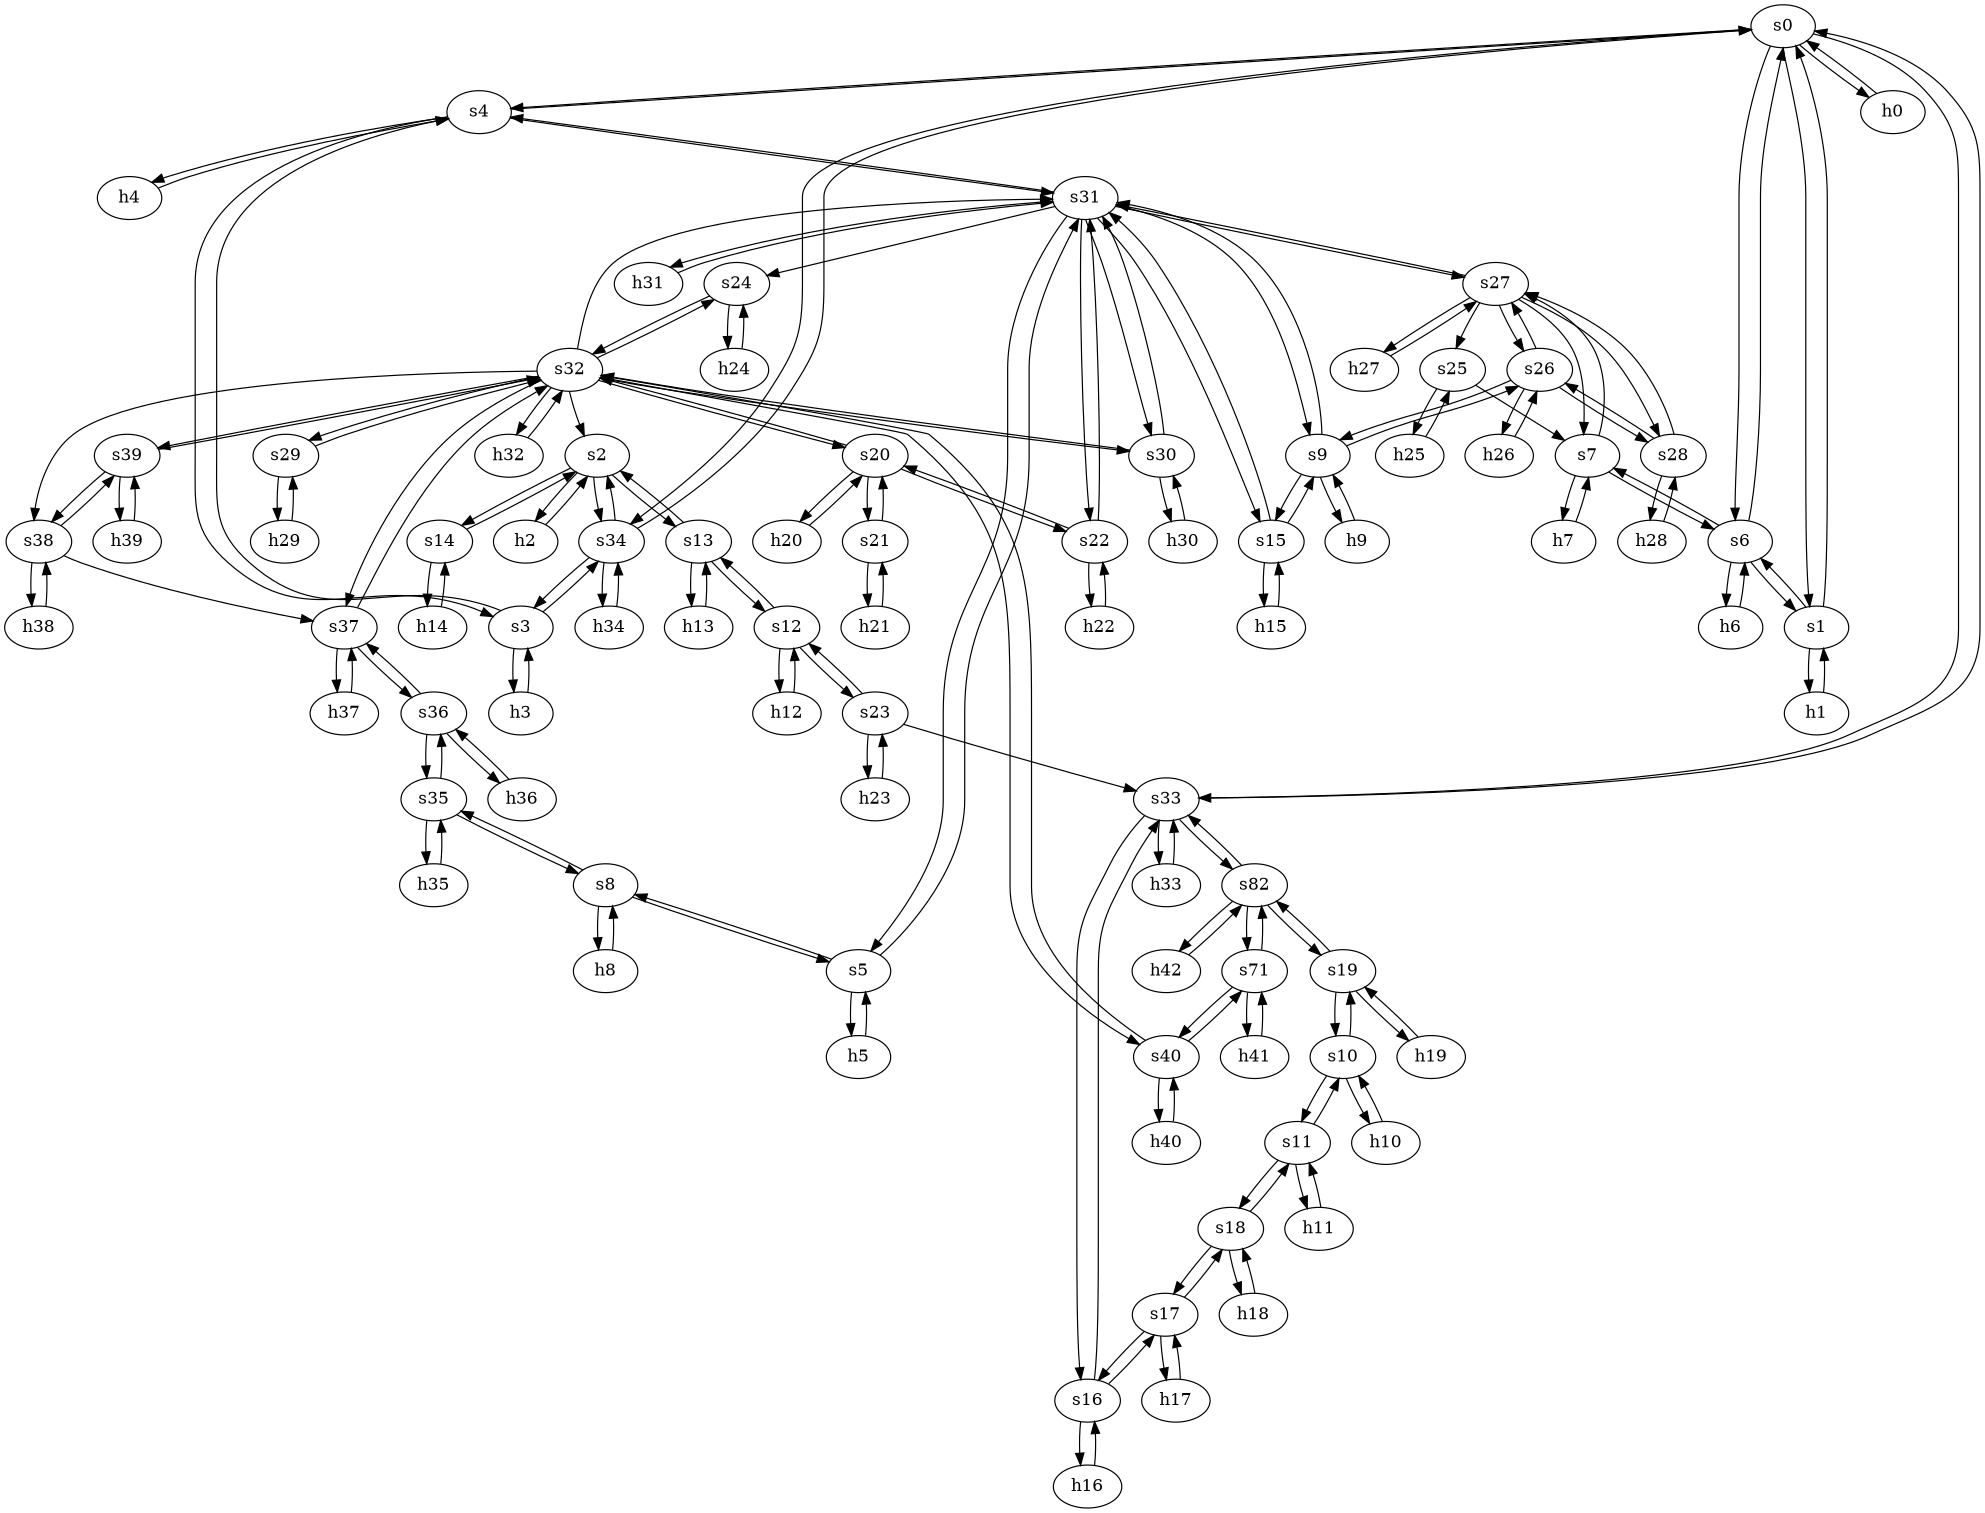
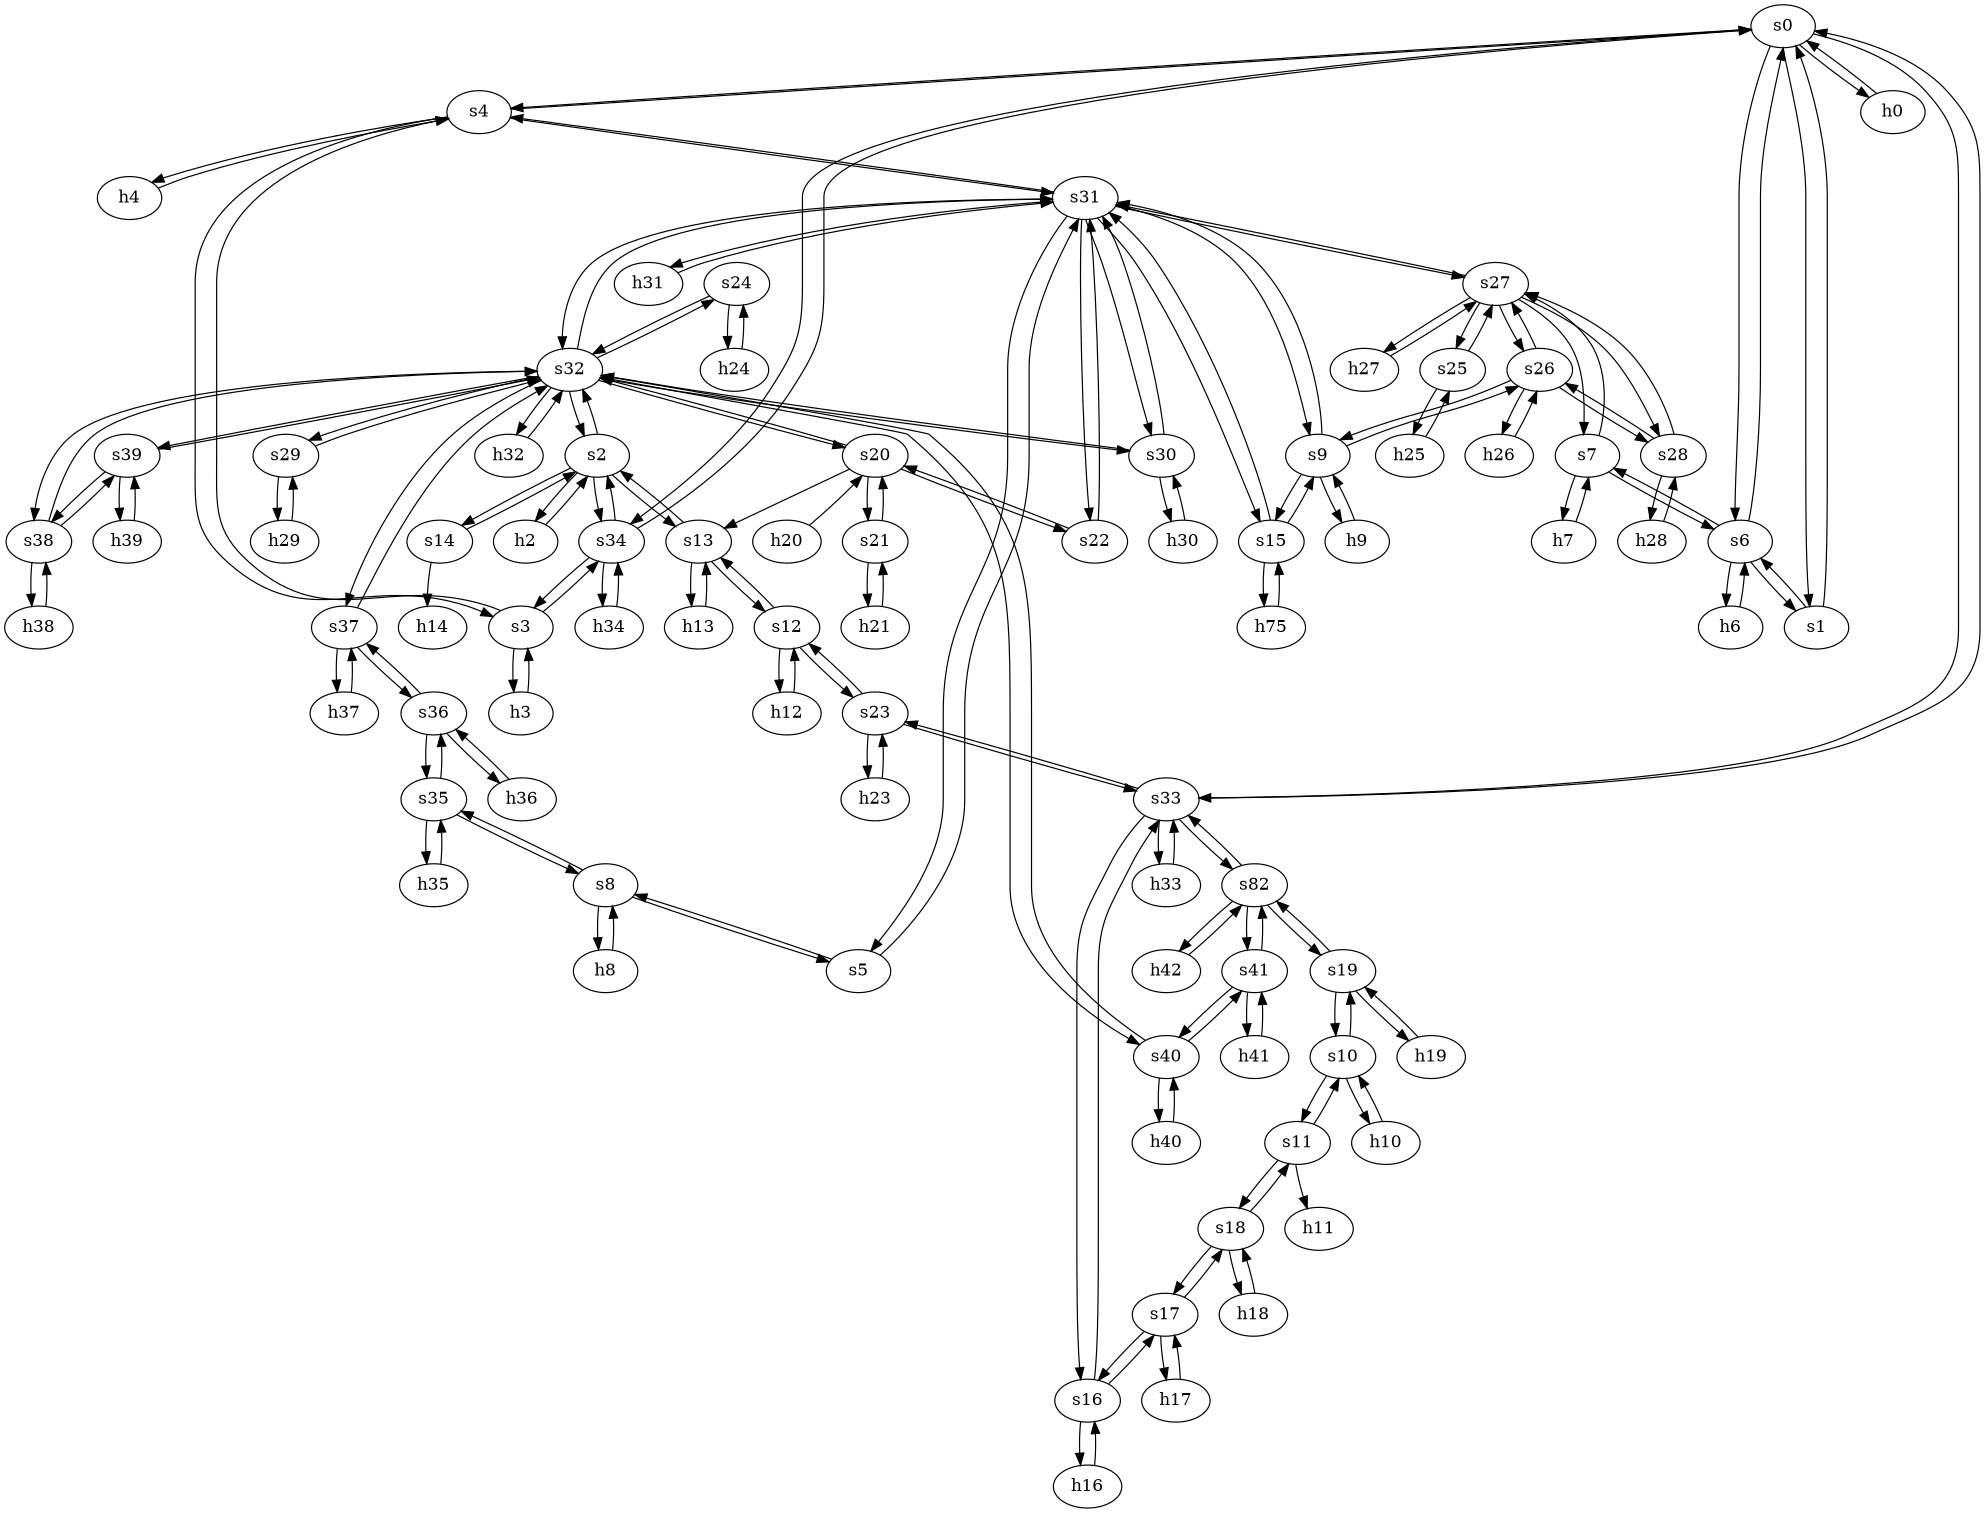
edge "s31" -> "s24": now "s31" -> "s32"
edge "s25" -> "s7": now "s25" -> "s27"
edge "s2" -> "s32": added
edge "s20" -> "h20": now "s20" -> "s13"
edge "h14" -> "s14": removed
edge "s38" -> "s37": now "s38" -> "s32"
node "h22": removed
node "h15": label "h15" -> "h75"
node "h1": removed
edge "s33" -> "s23": added
node "s71": label "s71" -> "s41"
node "h5": removed
edge "h11" -> "s11": removed
